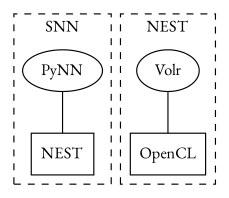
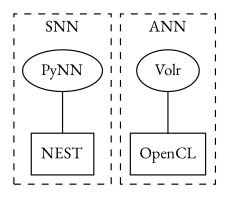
cluster "NEST": label "NEST" -> "ANN"
